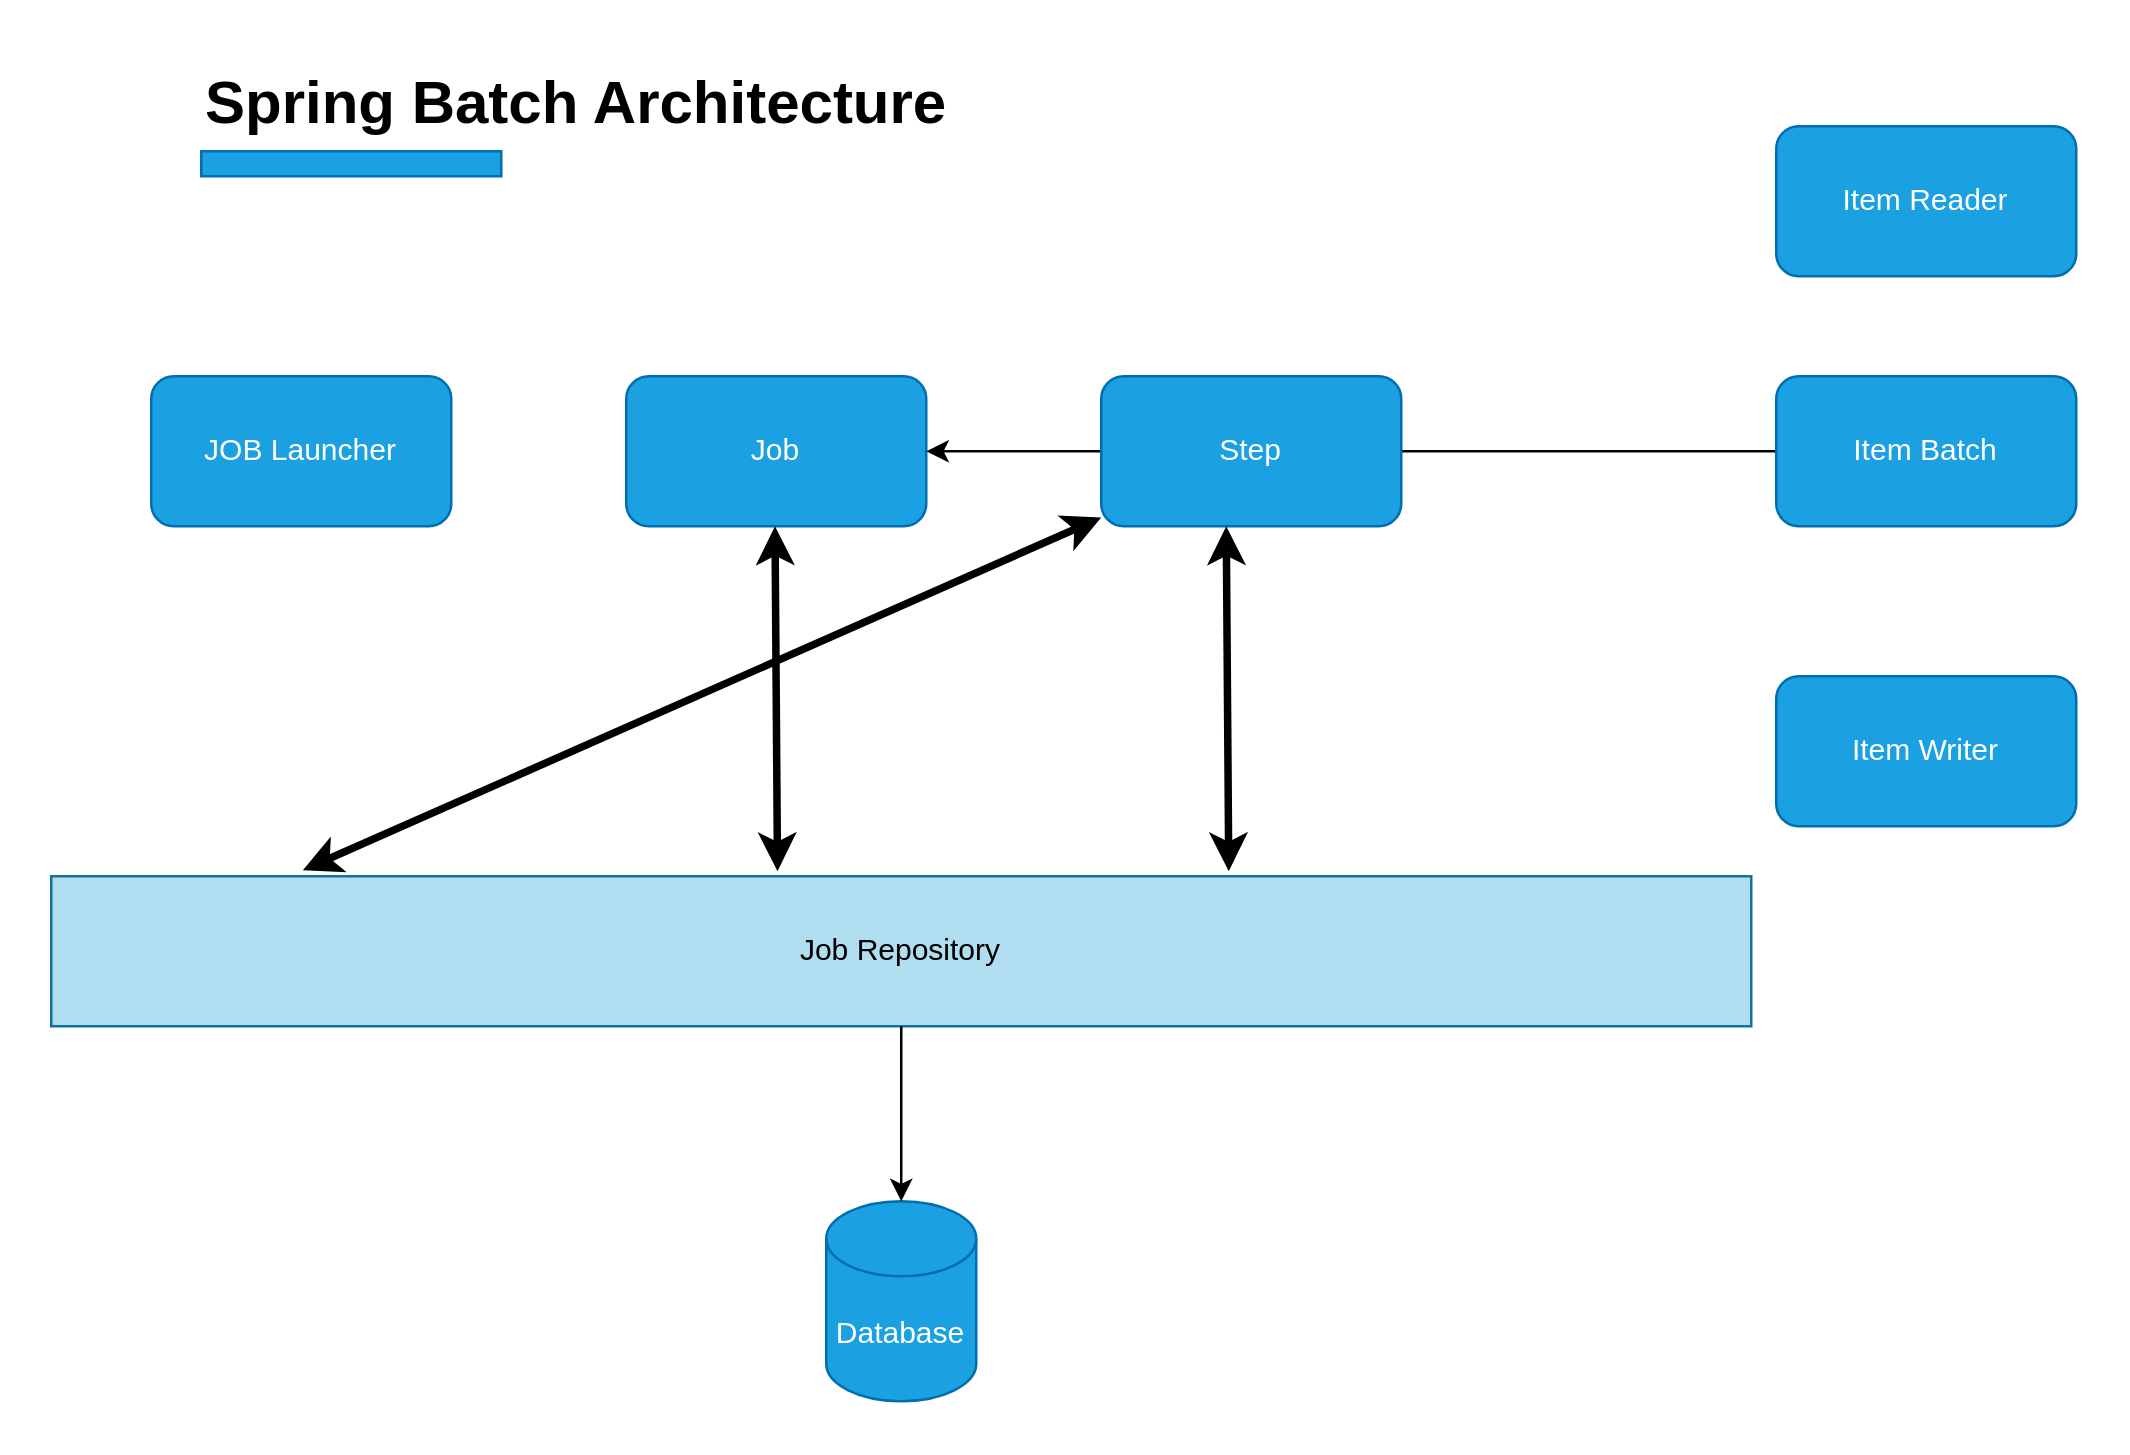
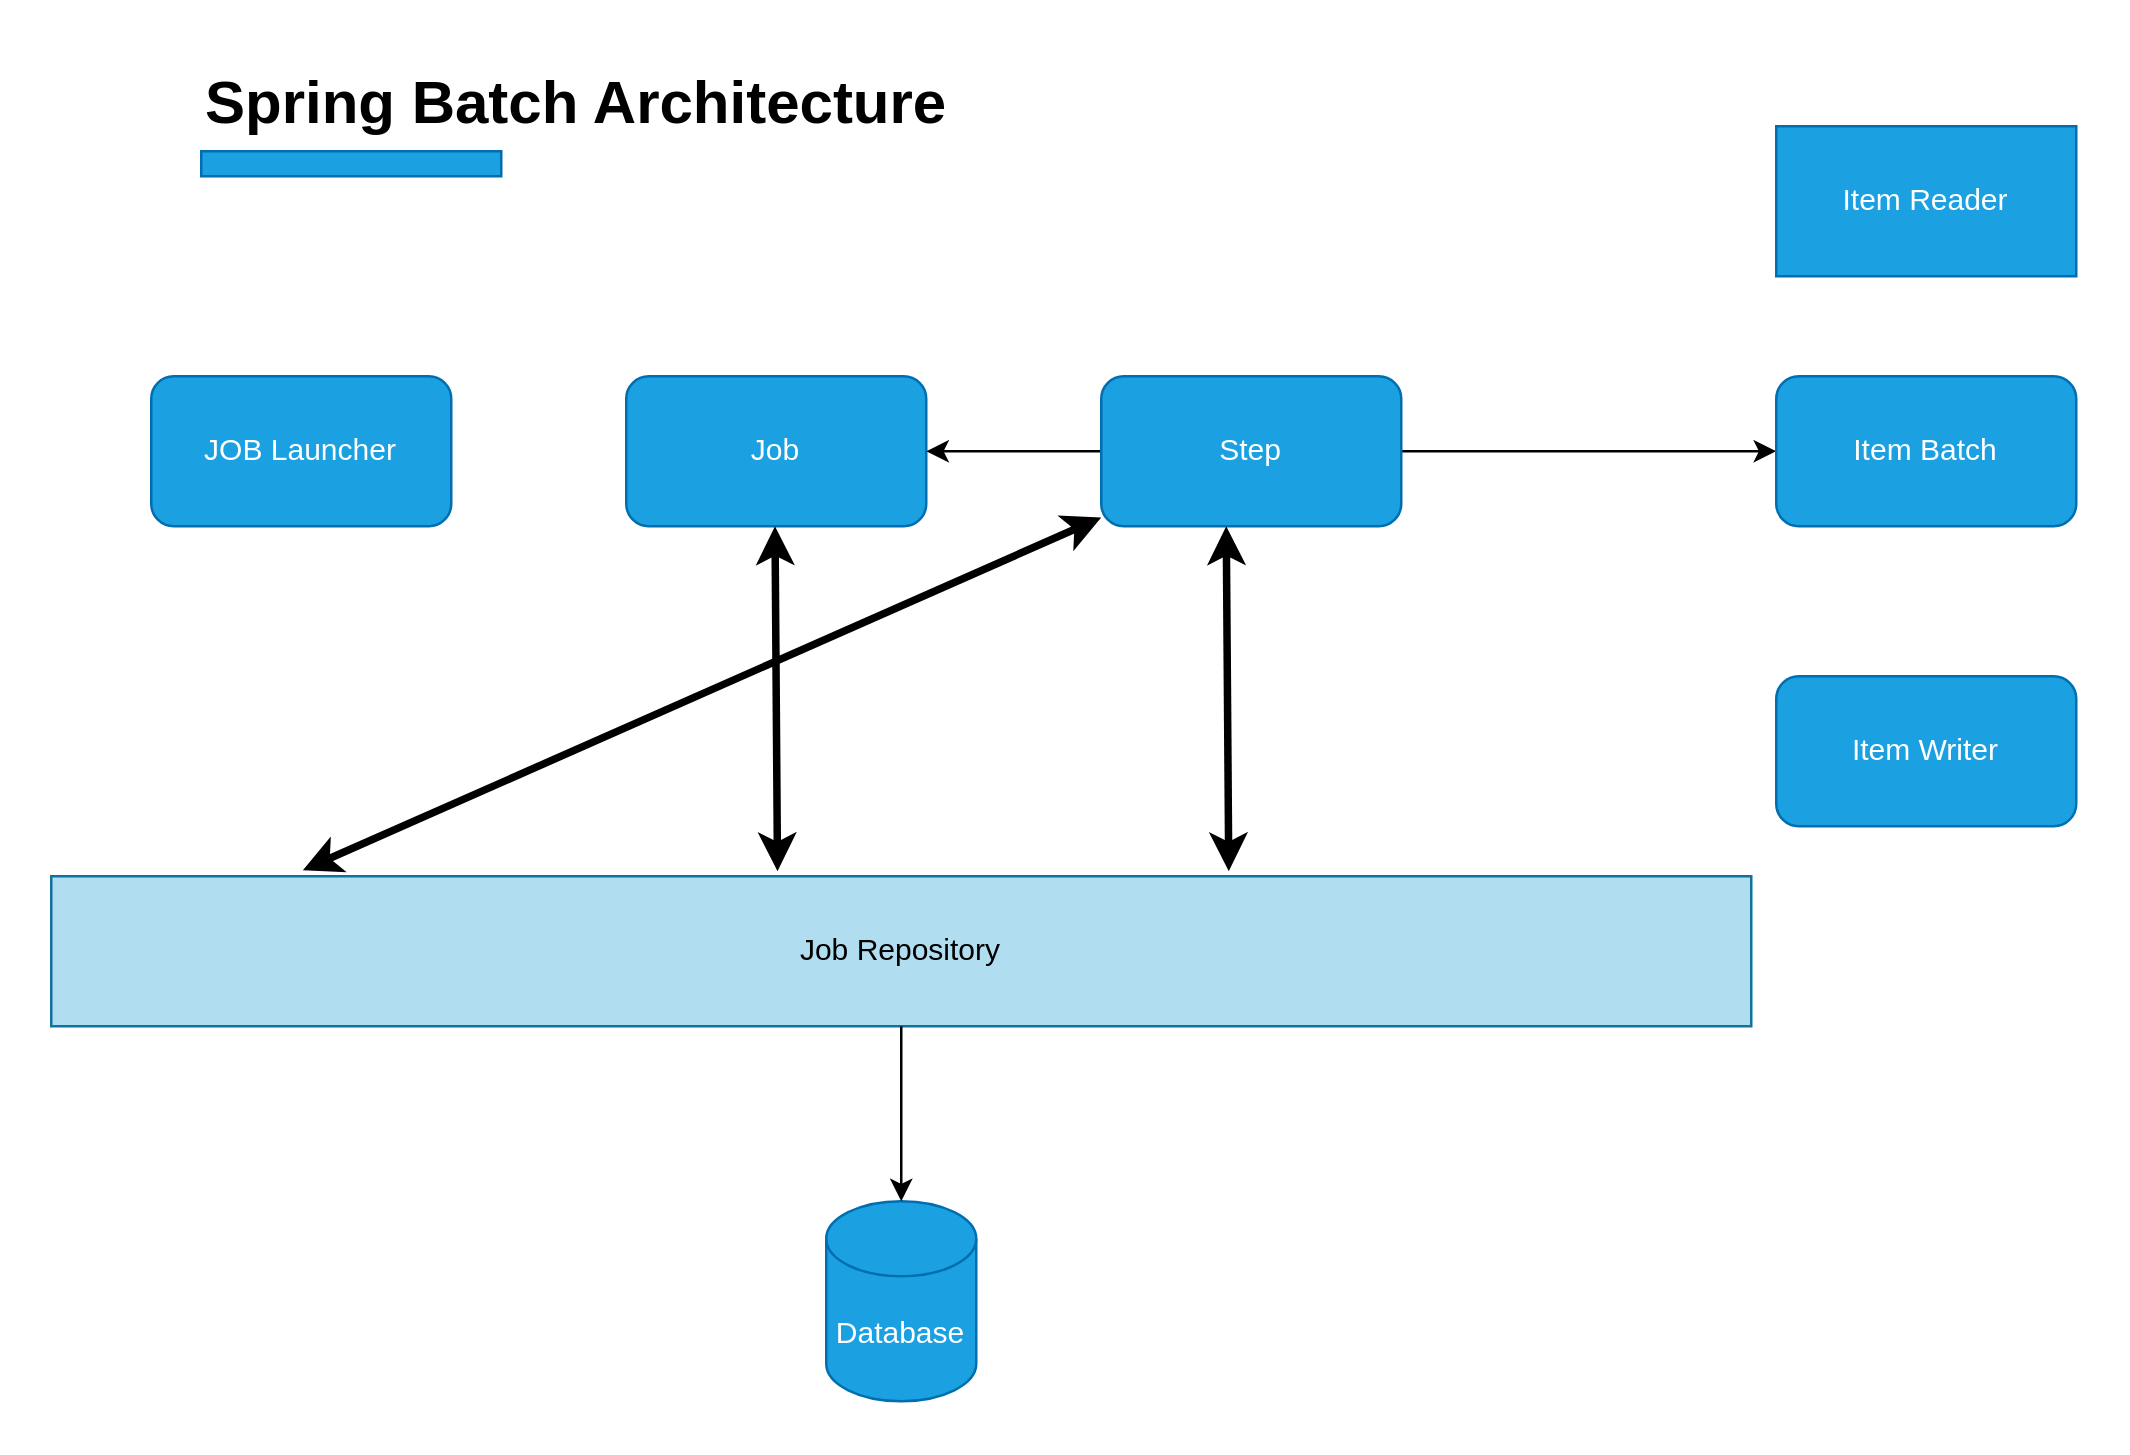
node "Item Reader": shape rounded rectangle -> rectangle
edge "Step" -- "Item Batch": arrowhead none -> classic
